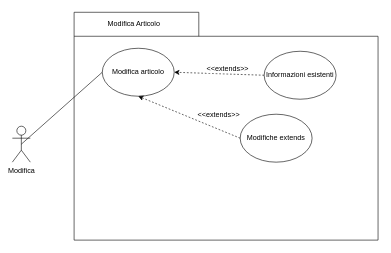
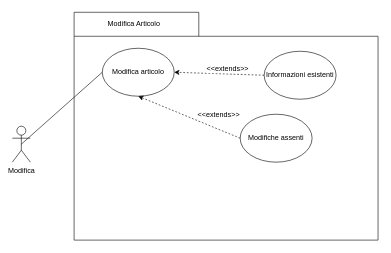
node "Modifiche extends": label "Modifiche extends" -> "Modifiche assenti"
